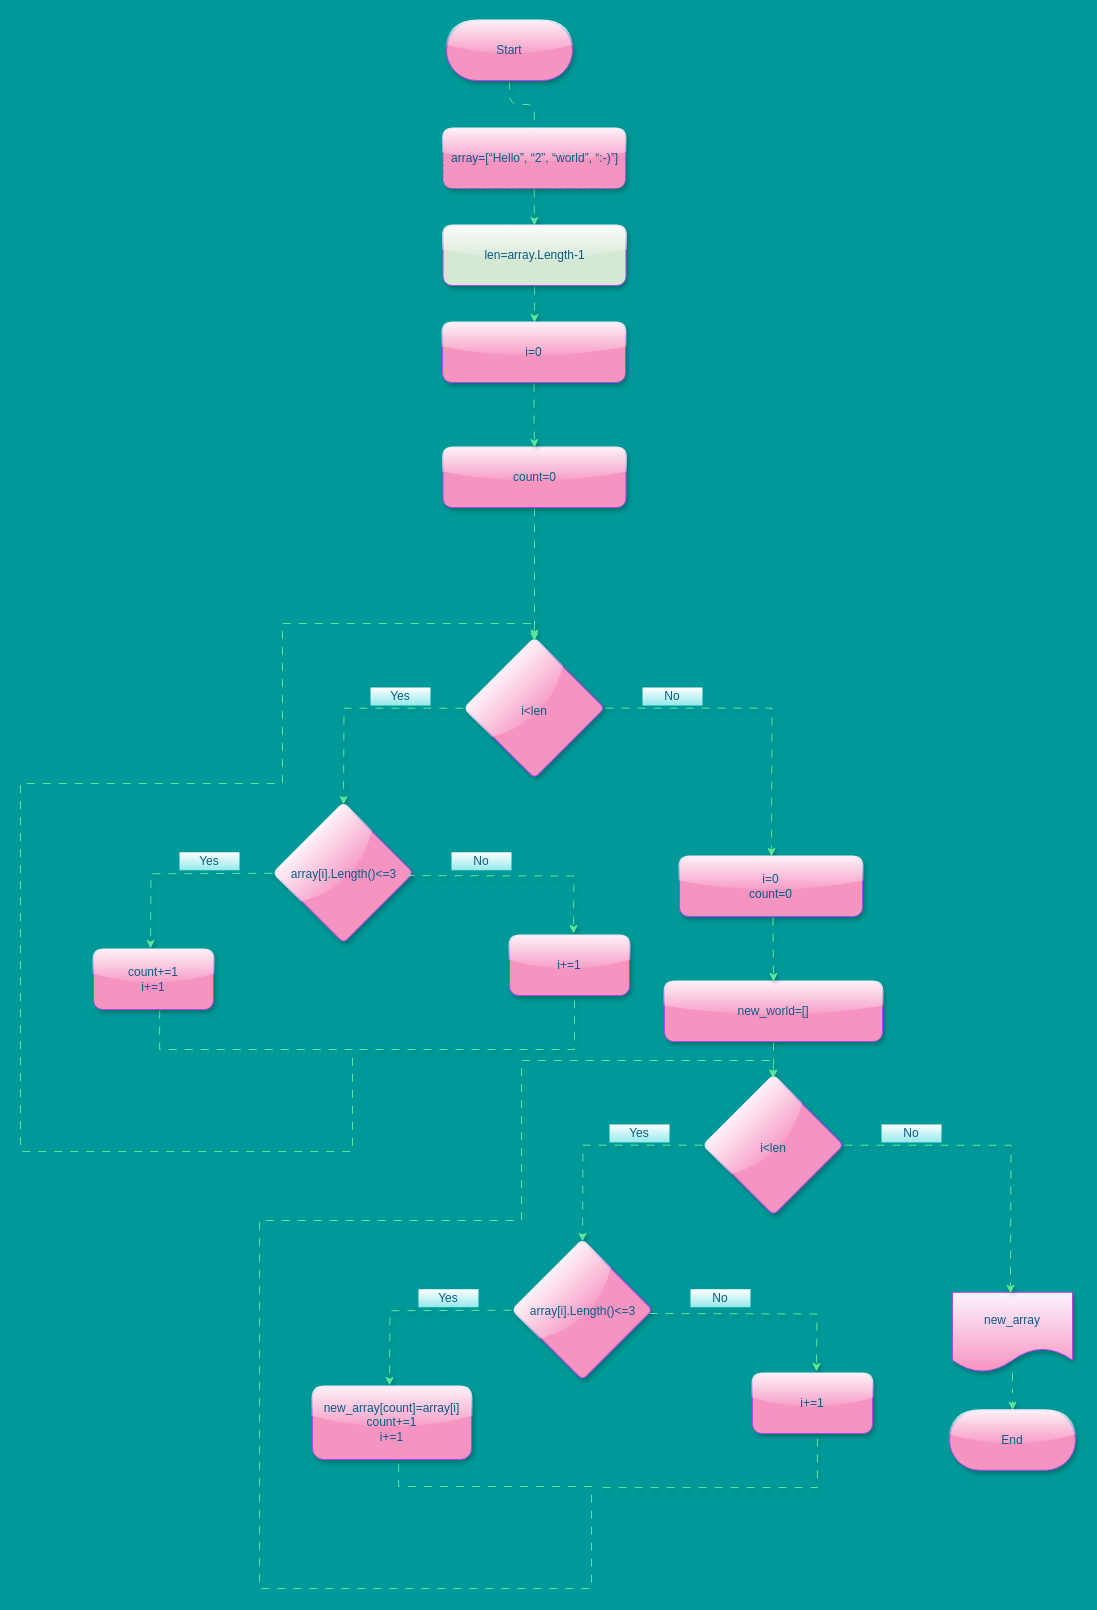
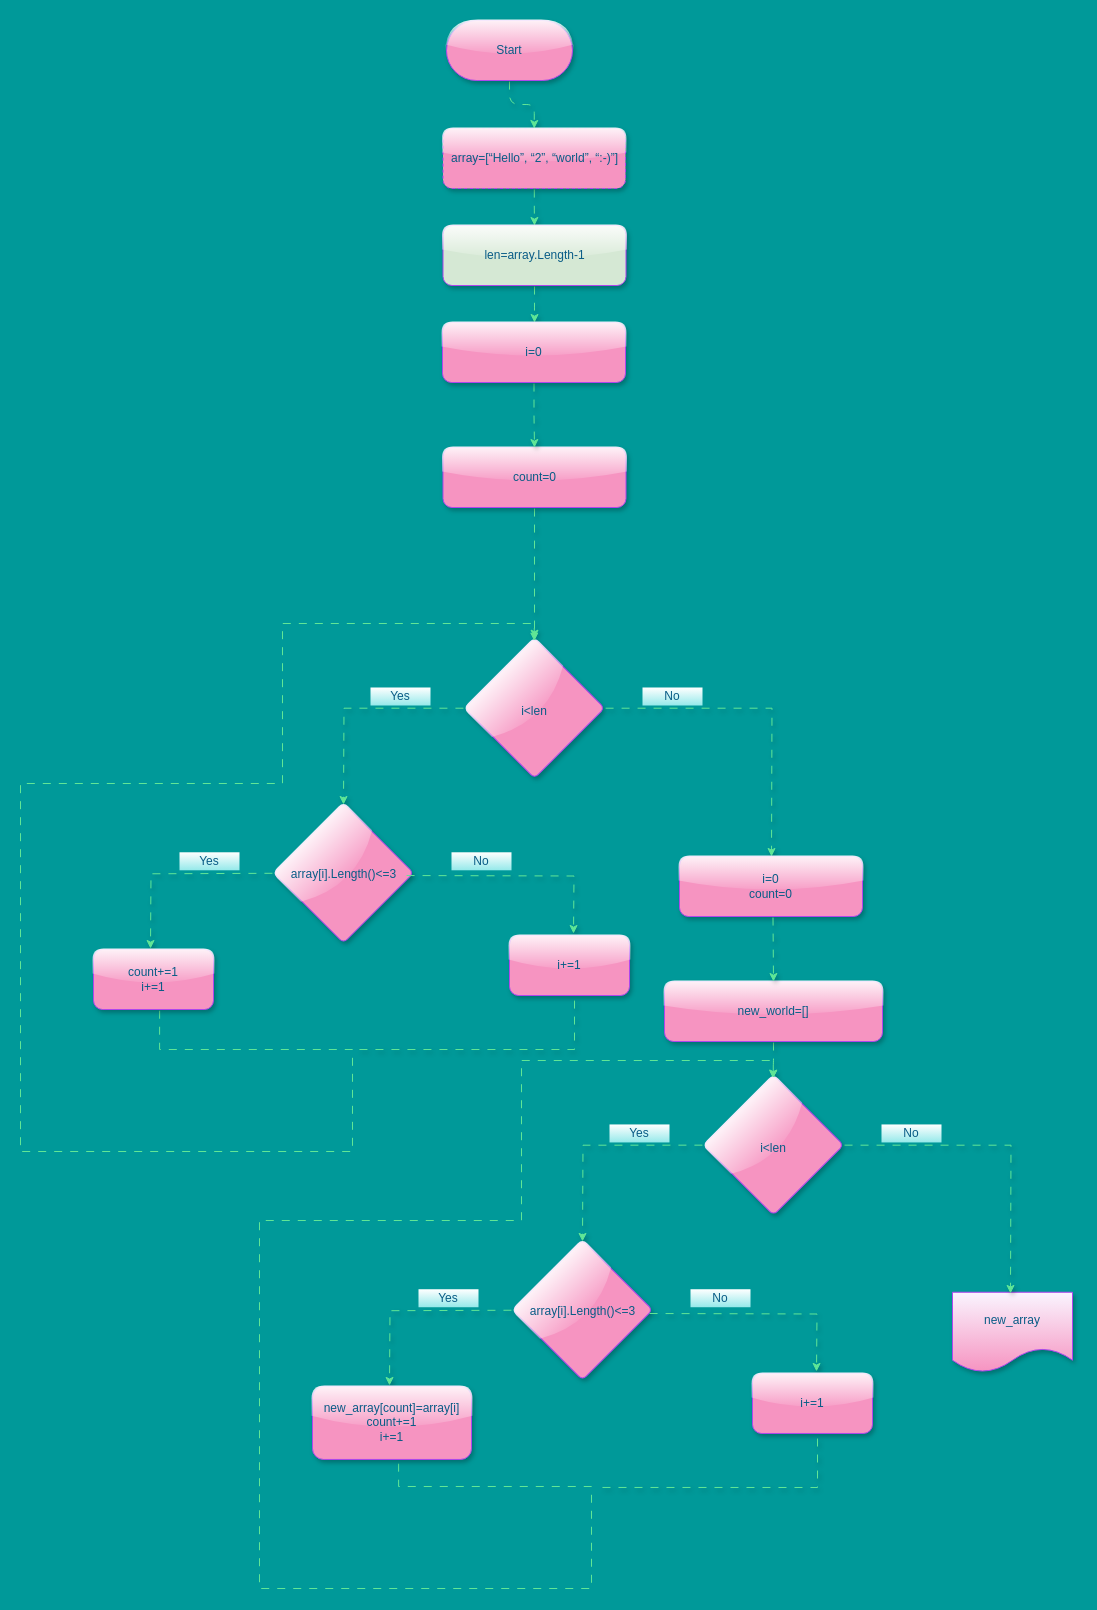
edge "Start" -- "array=[“Hello”, “2”, “world”, “:-)”]": arrowhead none -> classic
edge "new_array" -> "End": removed
node "End": removed
